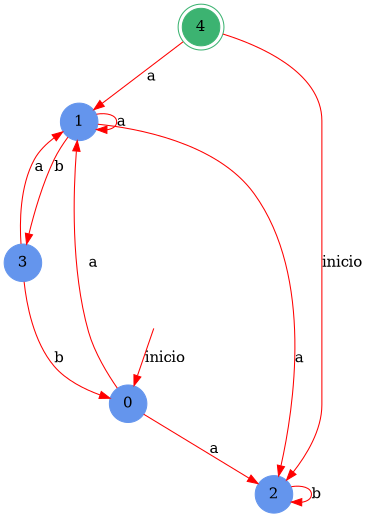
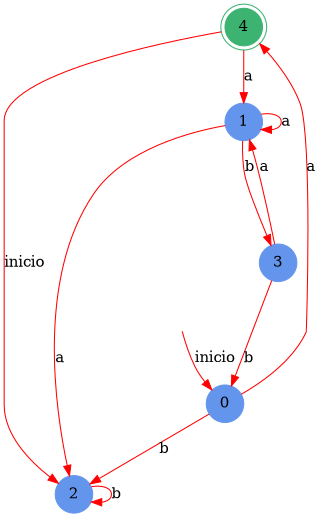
edge "0" -> "1": now "0" -> "4"
edge "0" -> "2": label "a" -> "b"
